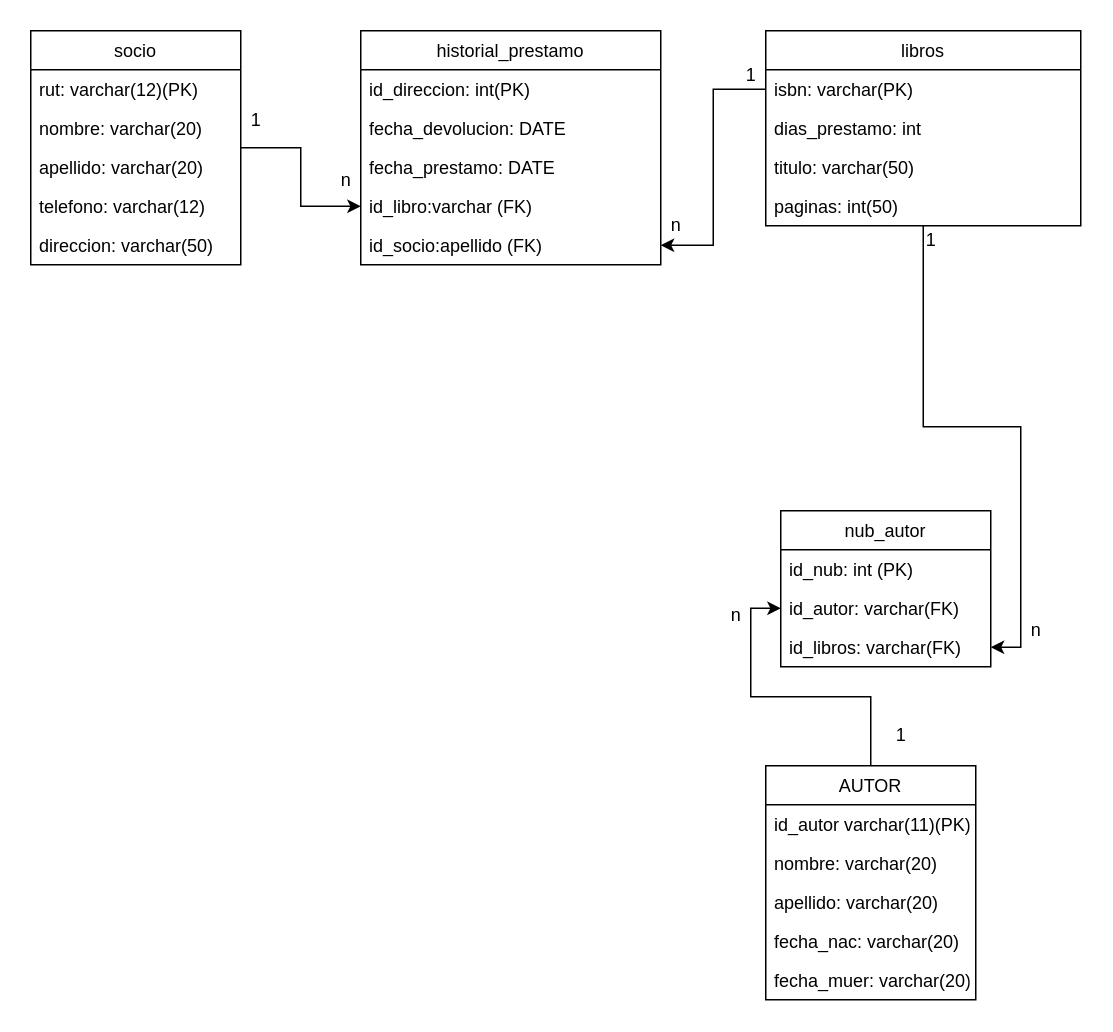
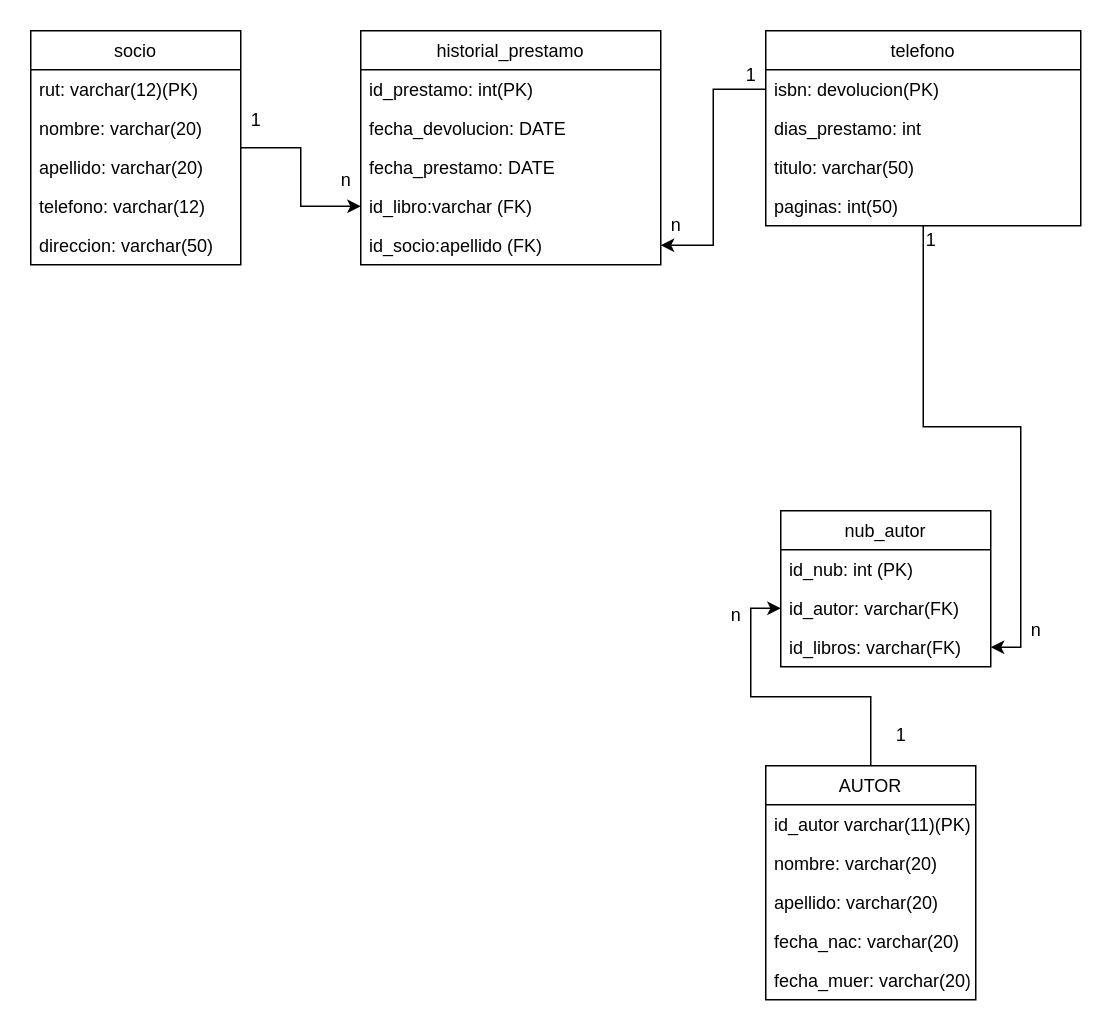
node "libros": label "libros" -> "telefono"
node "id_direccion: int(PK)": label "id_direccion: int(PK)" -> "id_prestamo: int(PK)"
node "isbn: varchar(PK)": label "isbn: varchar(PK)" -> "isbn: devolucion(PK)"
